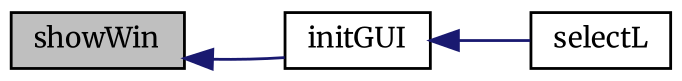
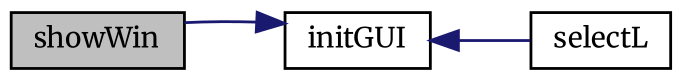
edge "initGUI" -> "showWin": reversed
